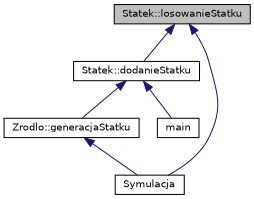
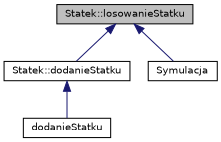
node "Zrodlo::generacjaStatku": removed
node "main": label "main" -> "dodanieStatku"
